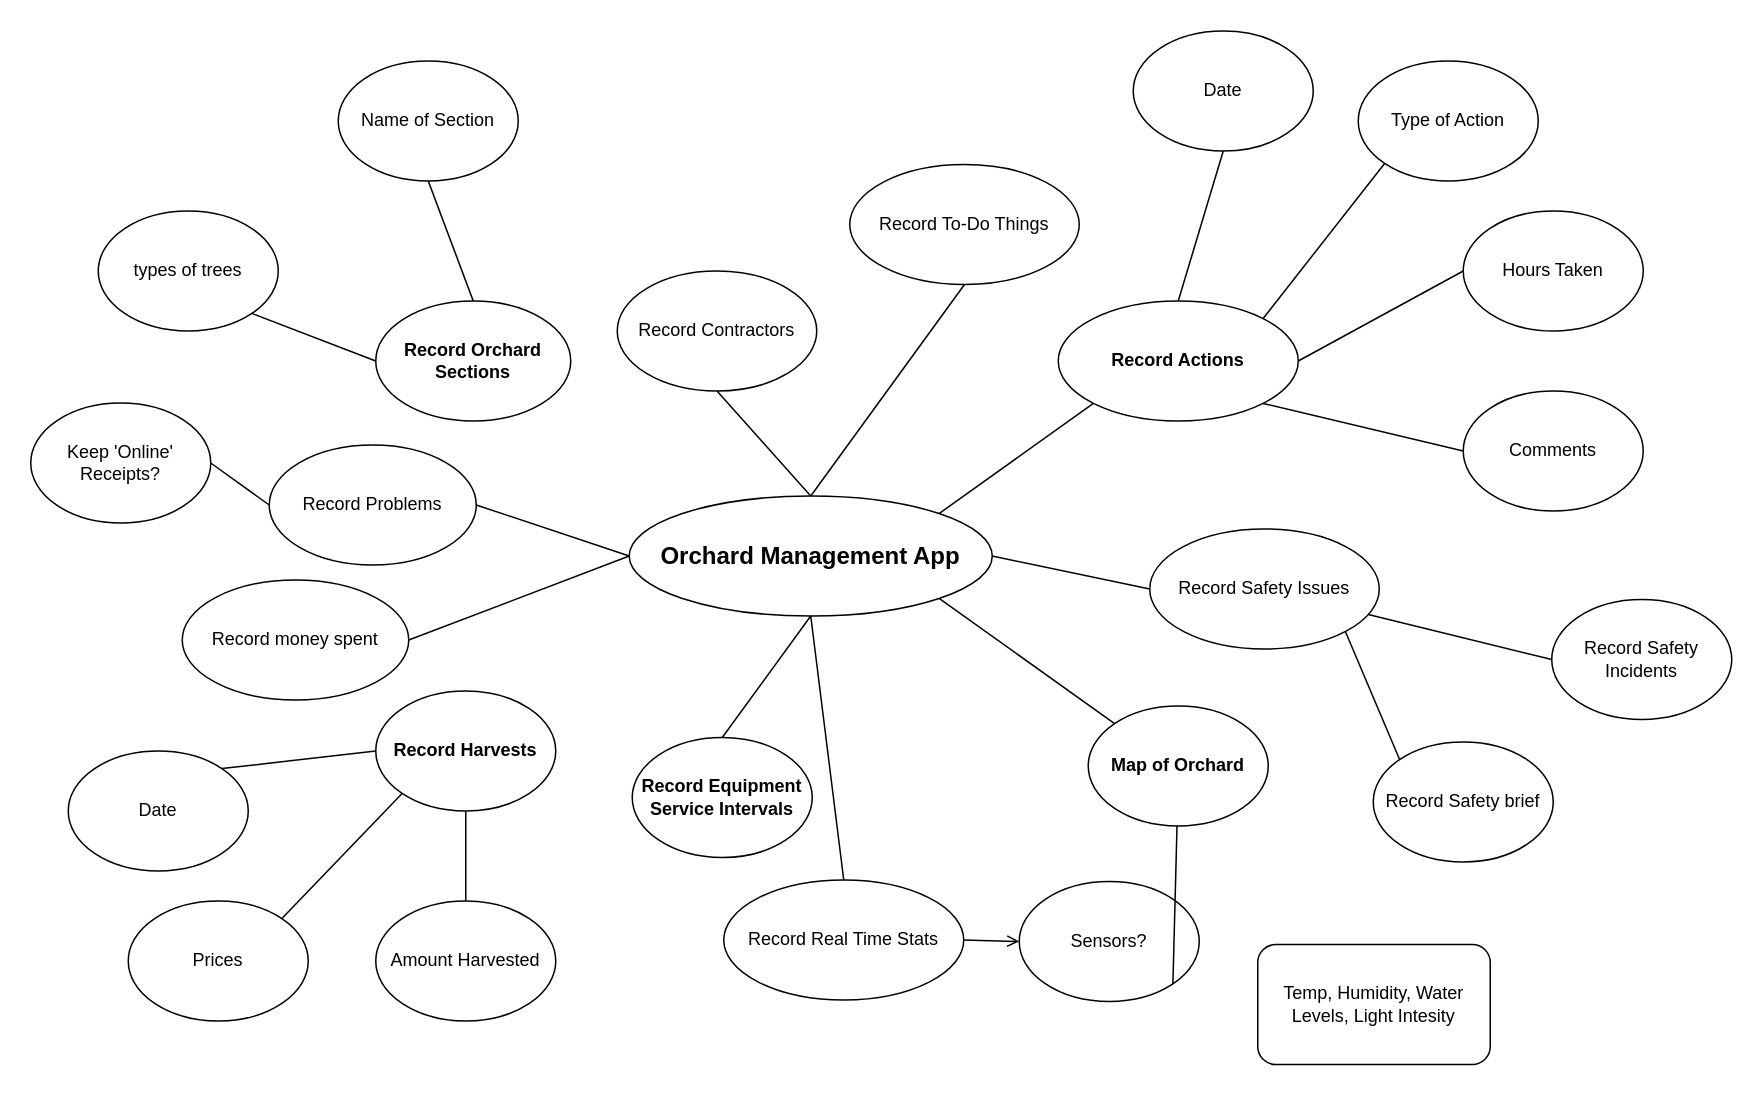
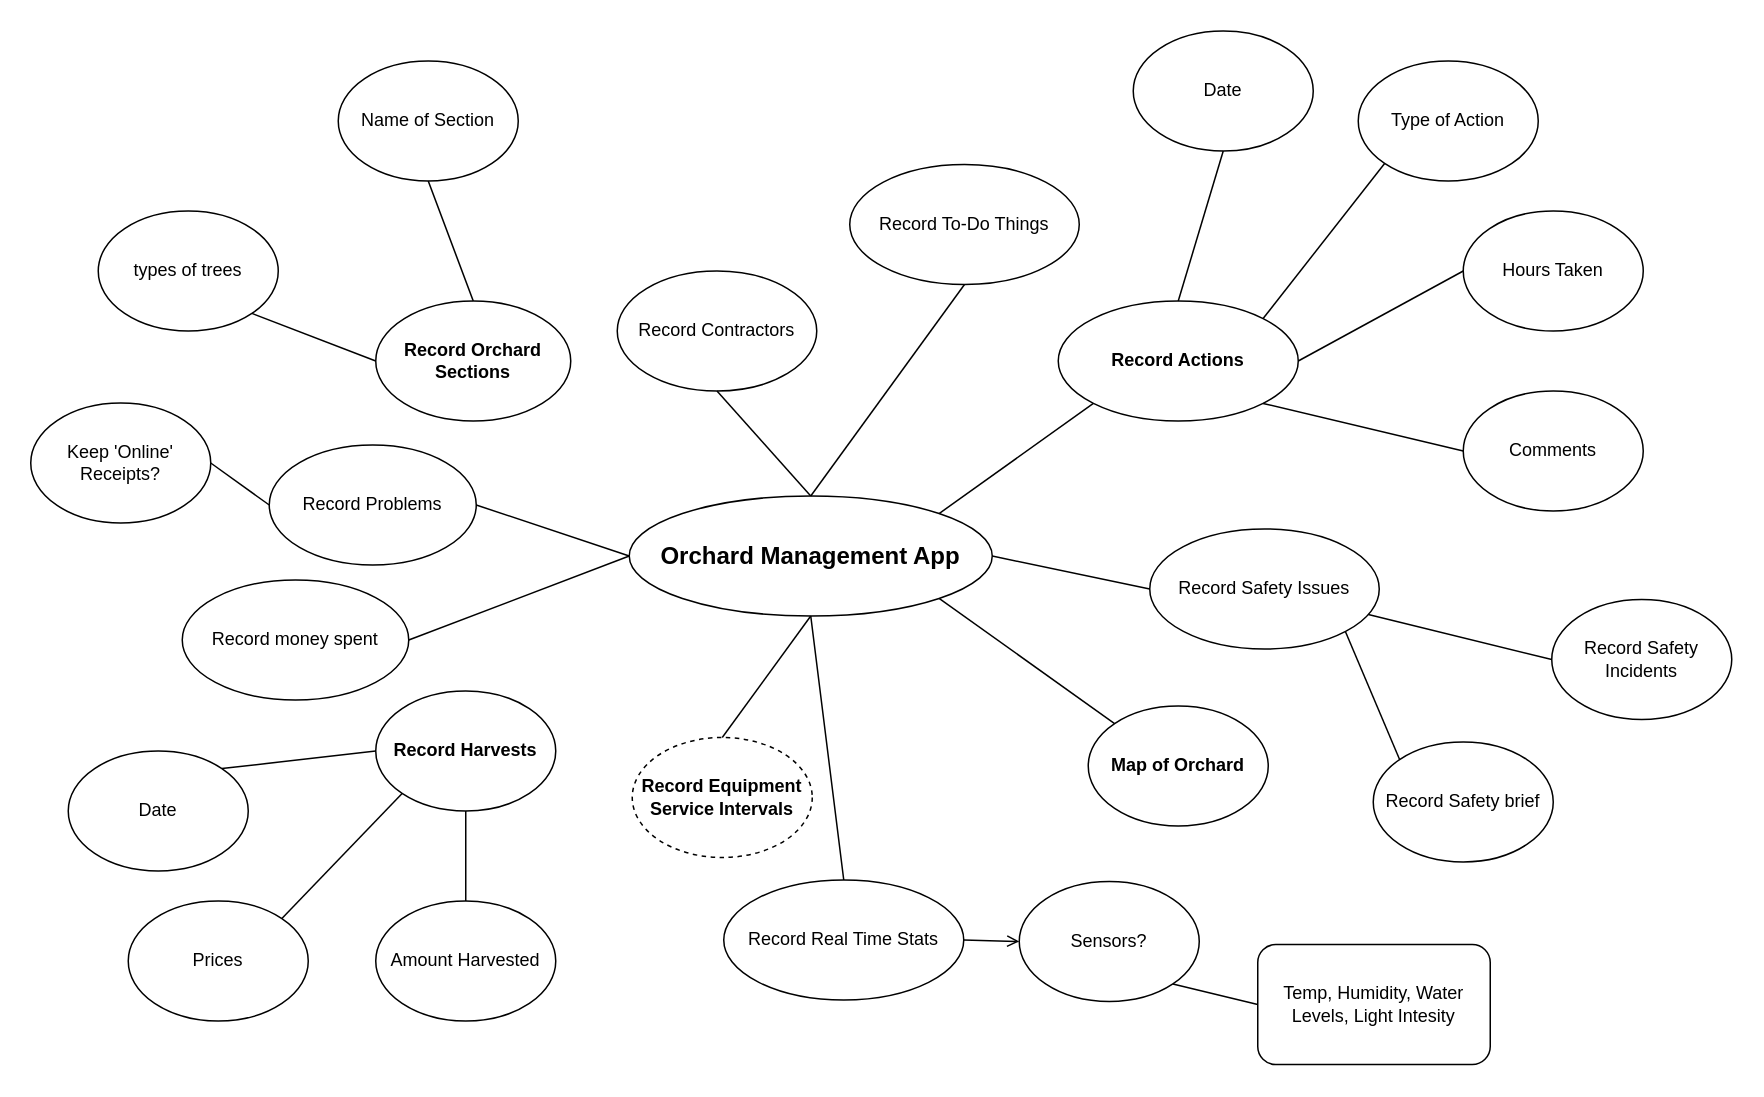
node "Record Equipment Service Intervals": style solid -> dashed
edge "Map of Orchard" -- "Sensors?": now "Temp, Humidity, Water Levels, Light Intesity" -- "Sensors?"
